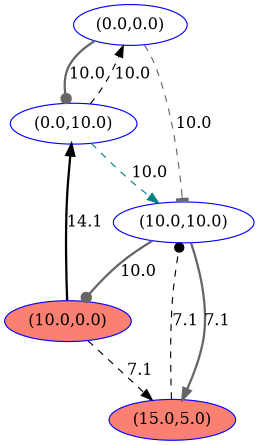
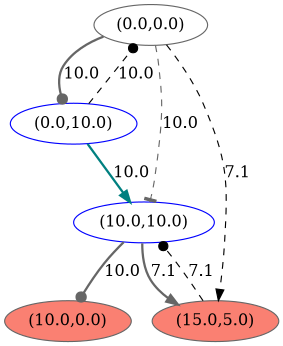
node "(0.0,0.0)": color blue -> gray40
edge "(0.0,10.0)" -> "(0.0,0.0)": arrowhead normal -> dot
edge "(0.0,10.0)" -> "(10.0,10.0)": style dashed -> bold
edge "(10.0,0.0)" -> "(0.0,10.0)": removed, label "14.1"
node "(10.0,0.0)": color blue -> gray40
edge "(10.0,0.0)" -> "(15.0,5.0)": now "(0.0,0.0)" -> "(15.0,5.0)"
node "(15.0,5.0)": color blue -> gray40
